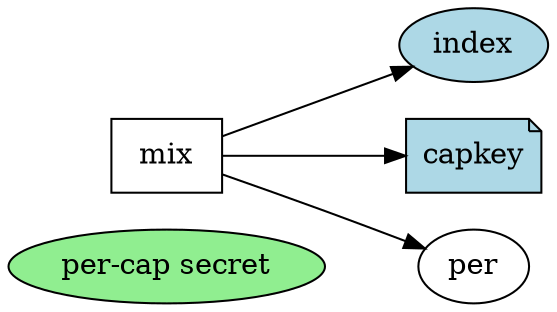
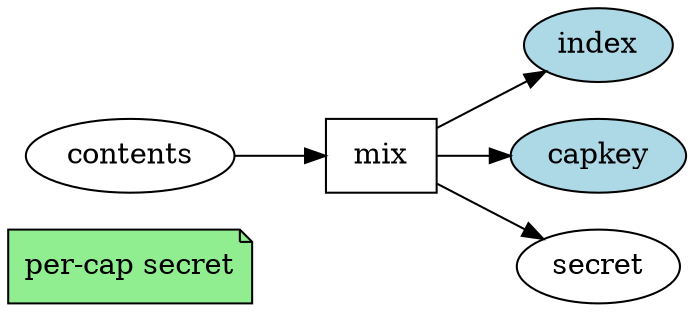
node "contents": added
node "capkey": shape note -> ellipse
node "per-cap secret": shape ellipse -> note
node "per": label "per" -> "secret"
